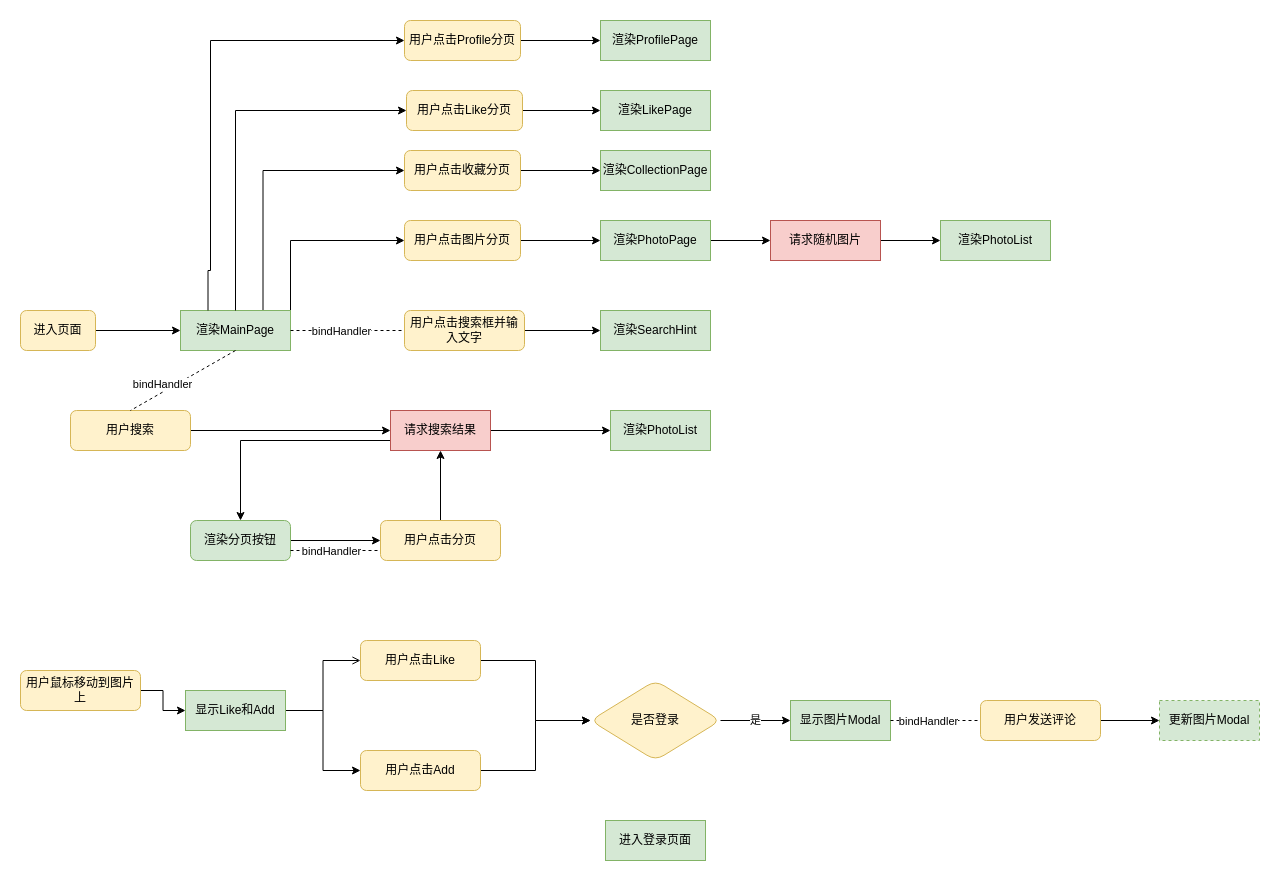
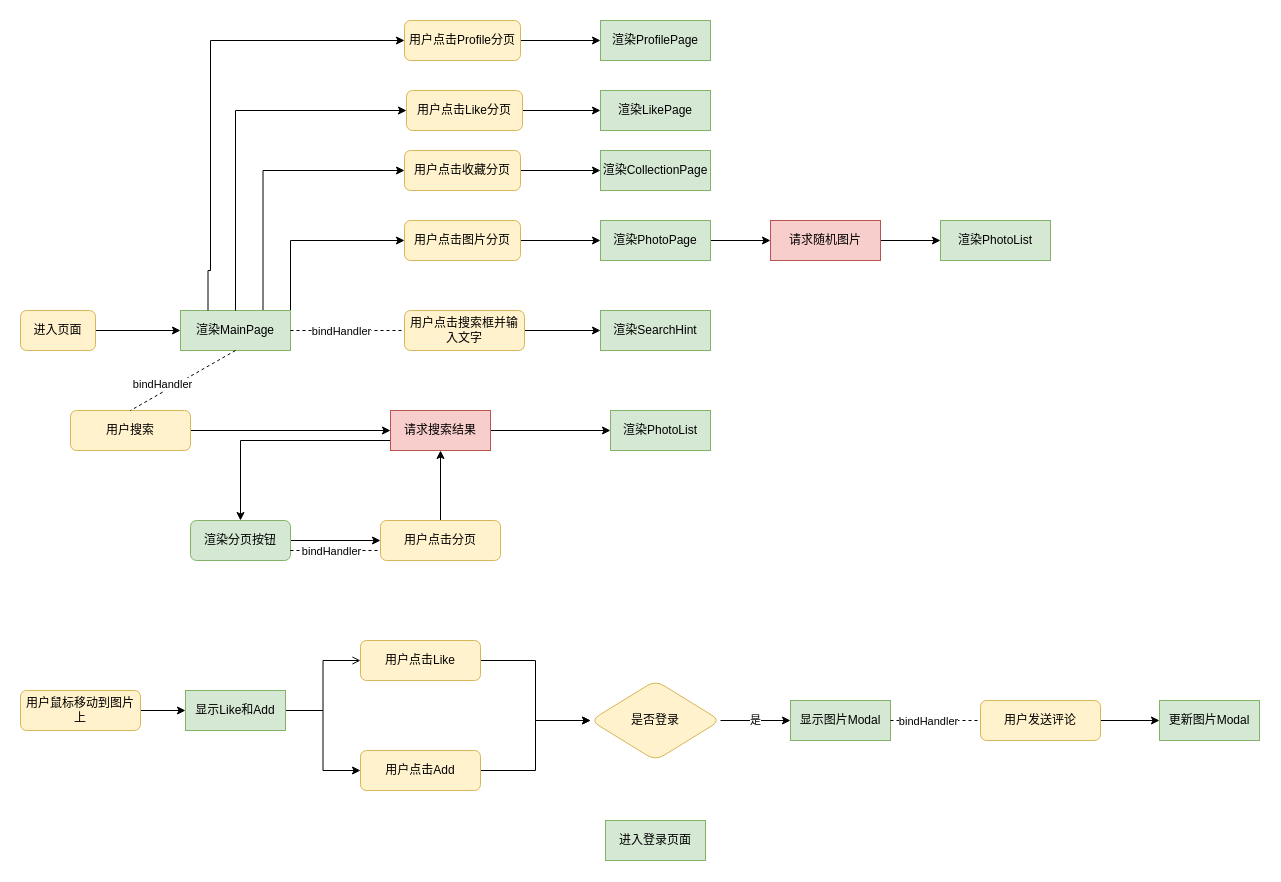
node "用户鼠标移动到图片上": moved (81, 691) -> (81, 711)
node "更新图片Modal": style dashed -> solid
